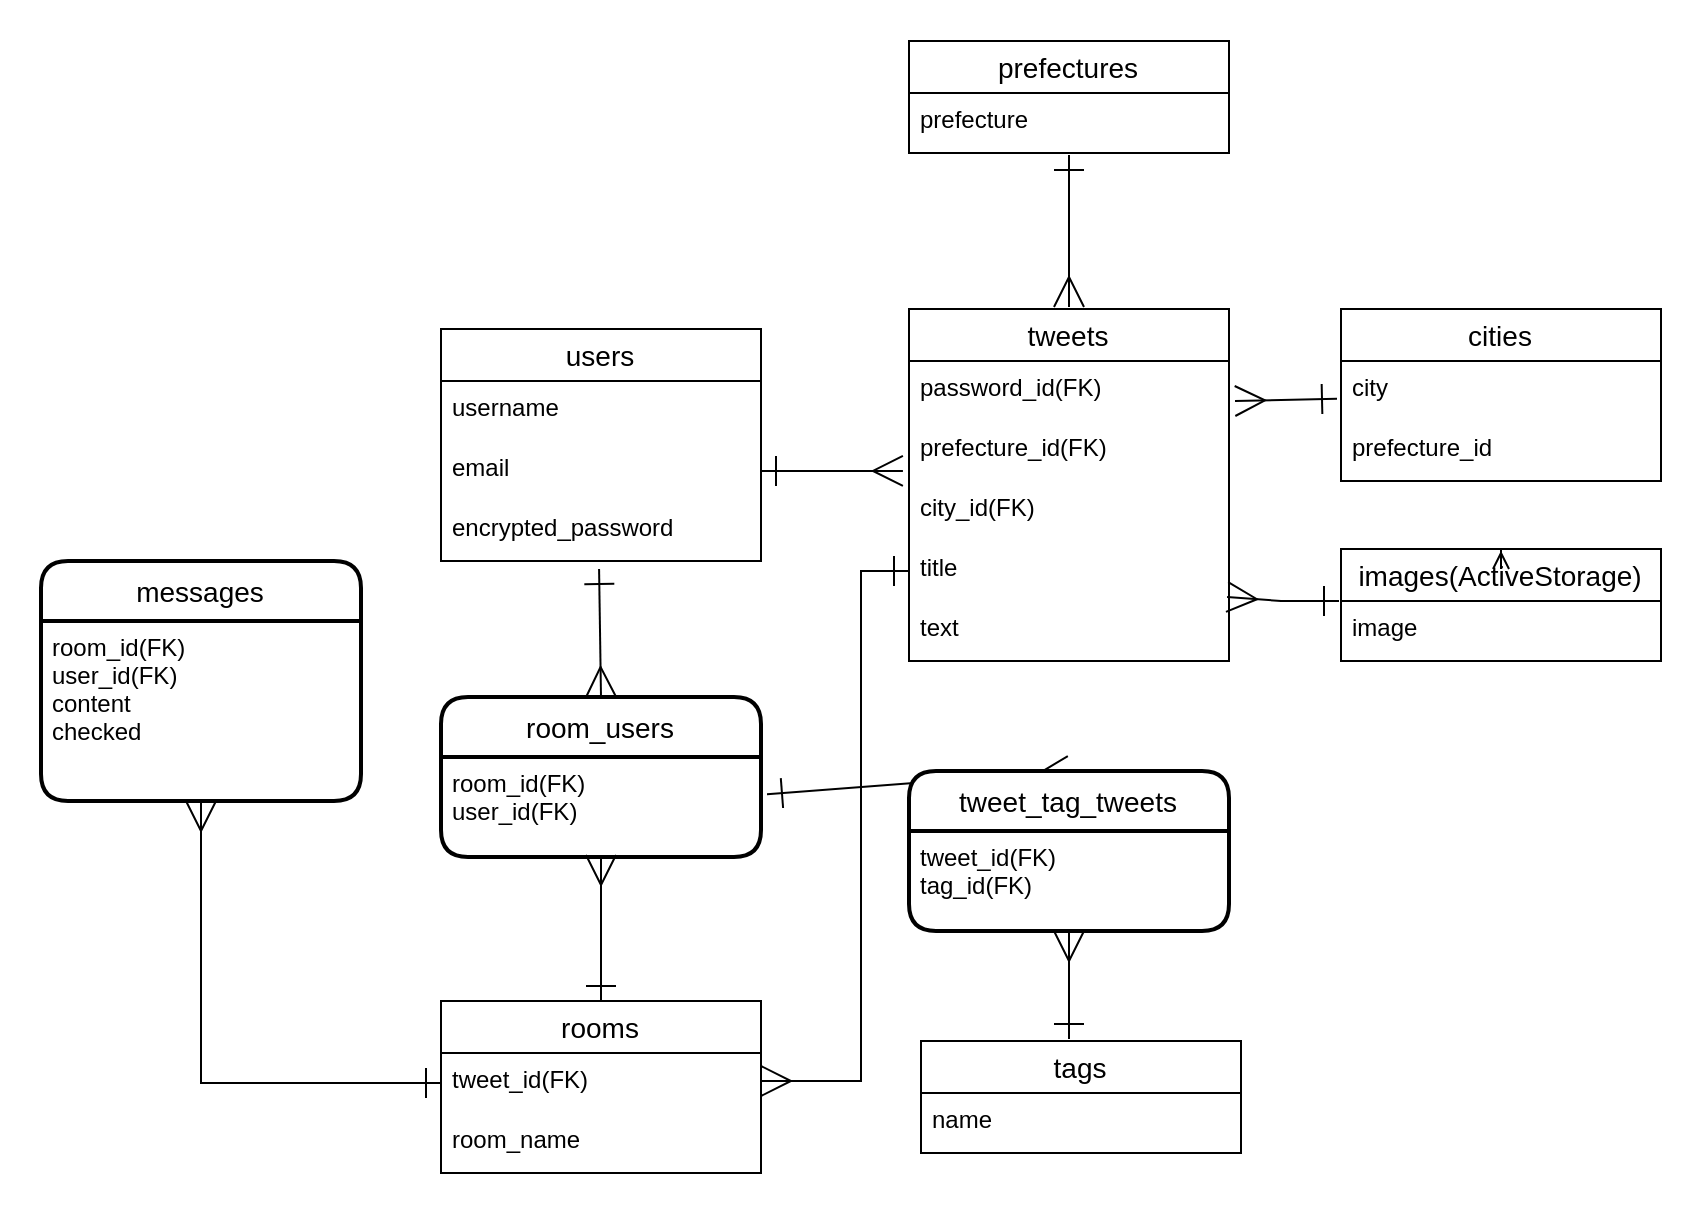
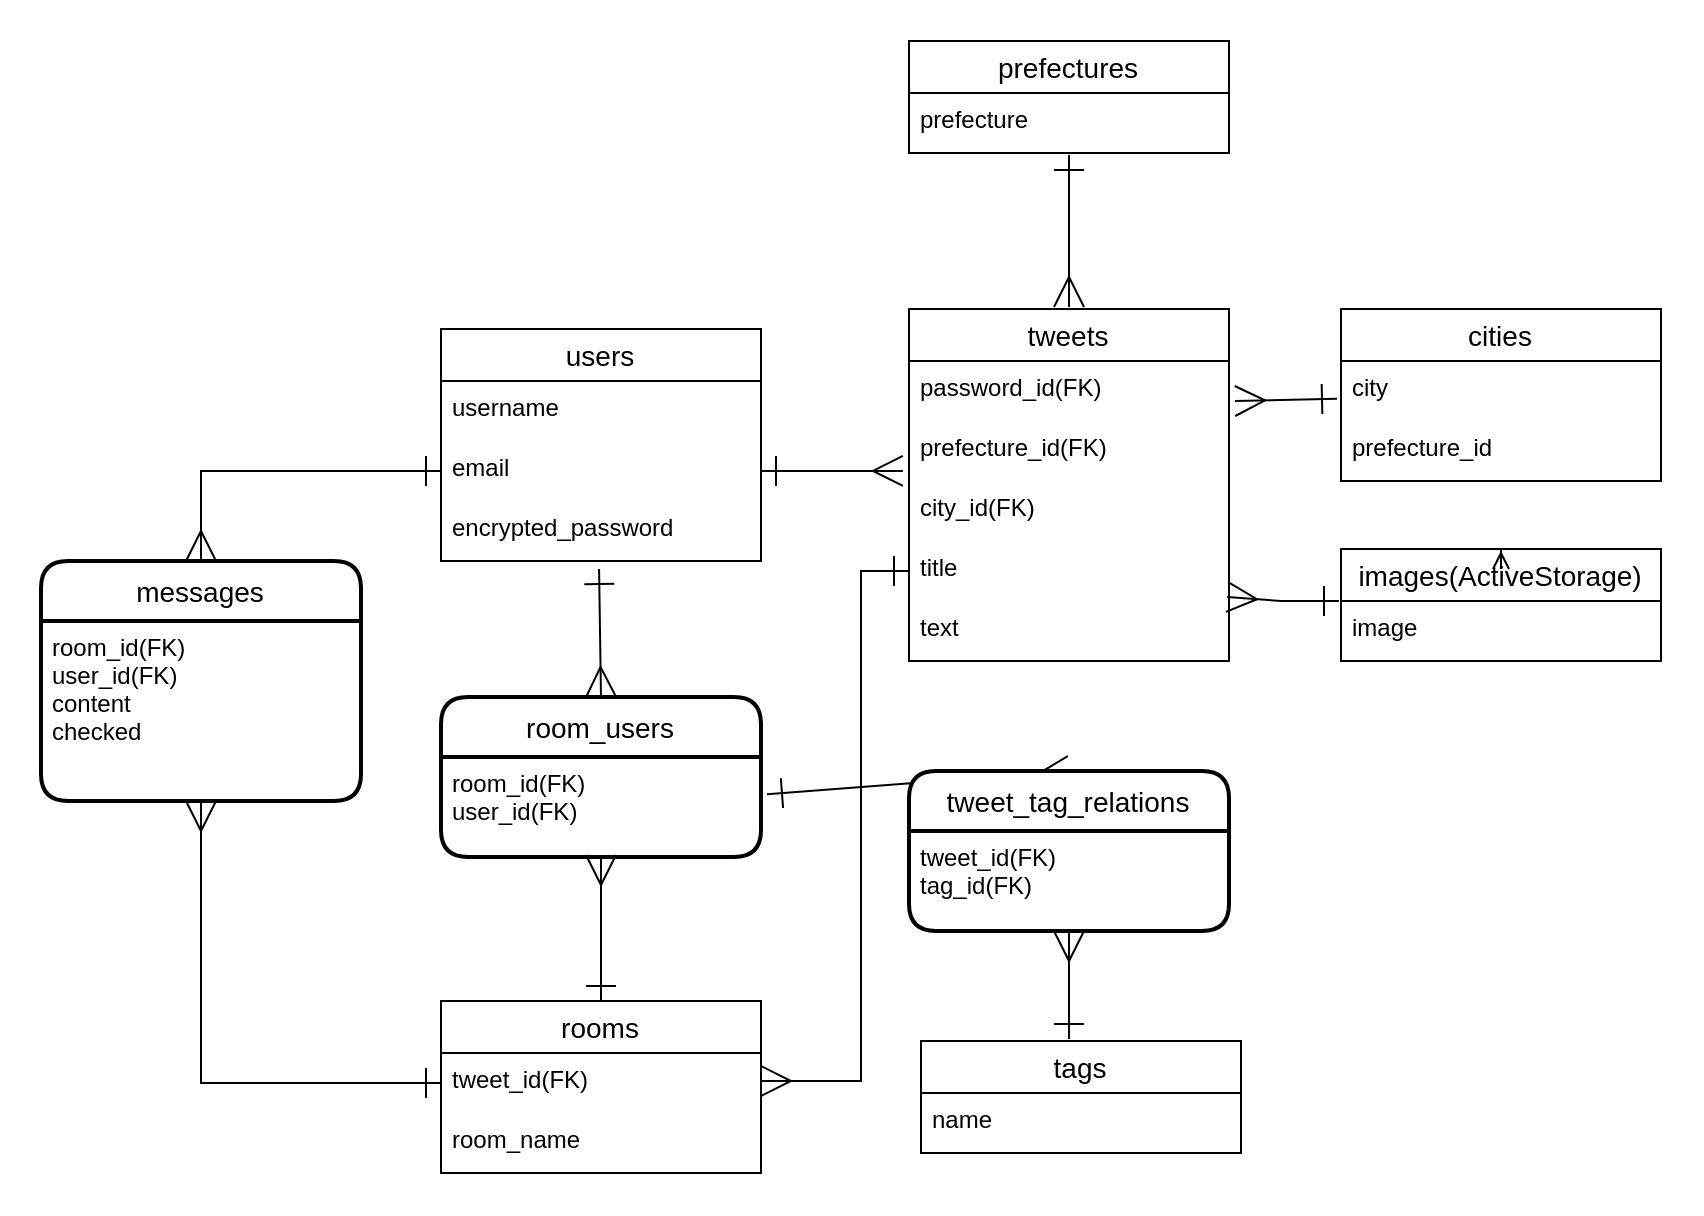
edge "email" -- "messages": added
node "tweet_tag_tweets": label "tweet_tag_tweets" -> "tweet_tag_relations"
